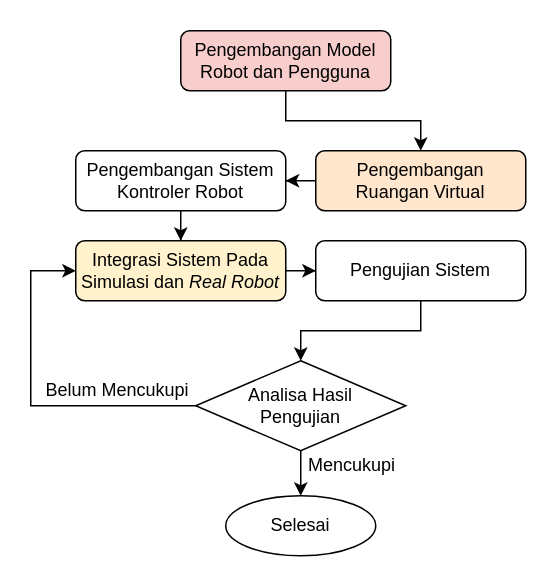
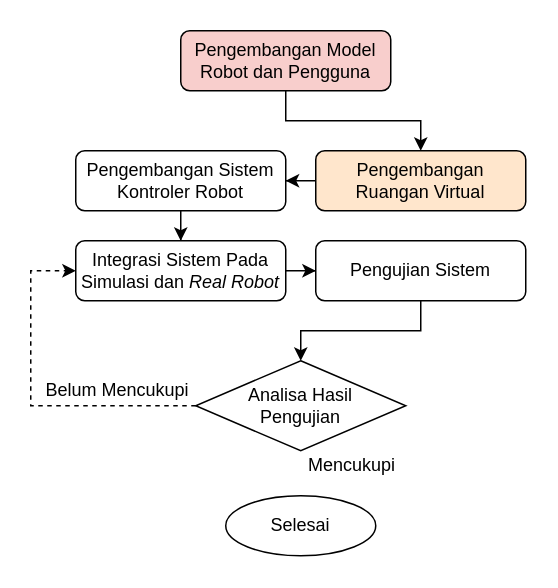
node "Integrasi Sistem Pada Simulasi dan Real Robot": fillcolor #fff2cc -> #ffffff
edge "Analisa Hasil Pengujian" -> "Integrasi Sistem Pada Simulasi dan Real Robot": style solid -> dashed
edge "Analisa Hasil Pengujian" -> "Selesai": removed
